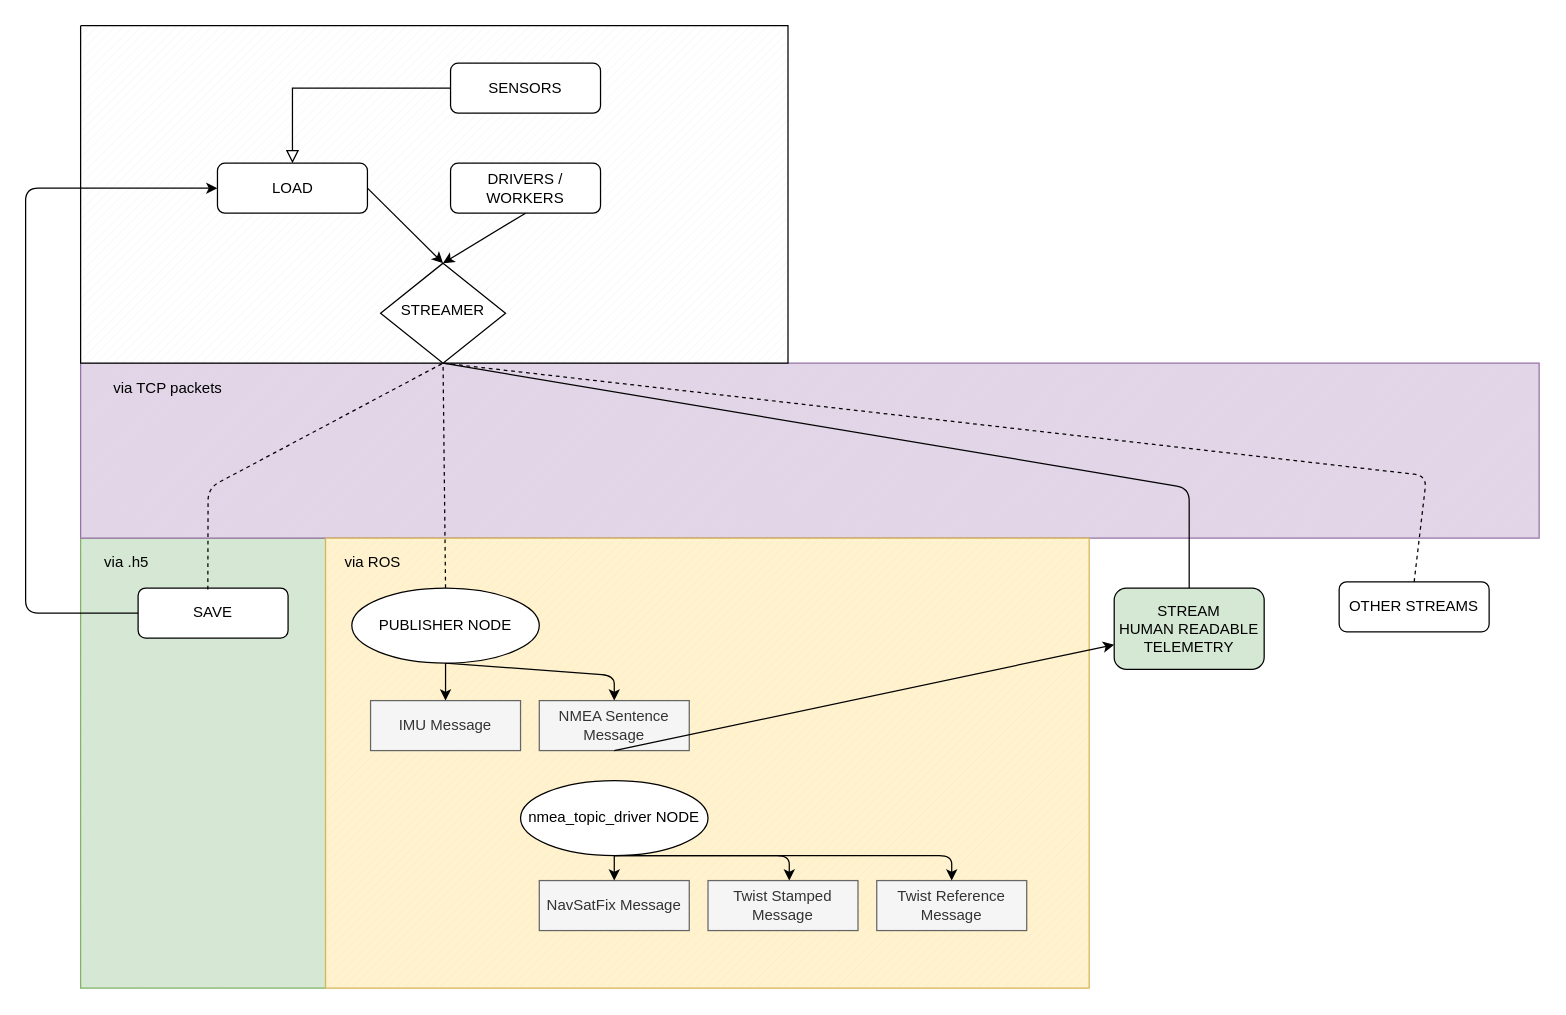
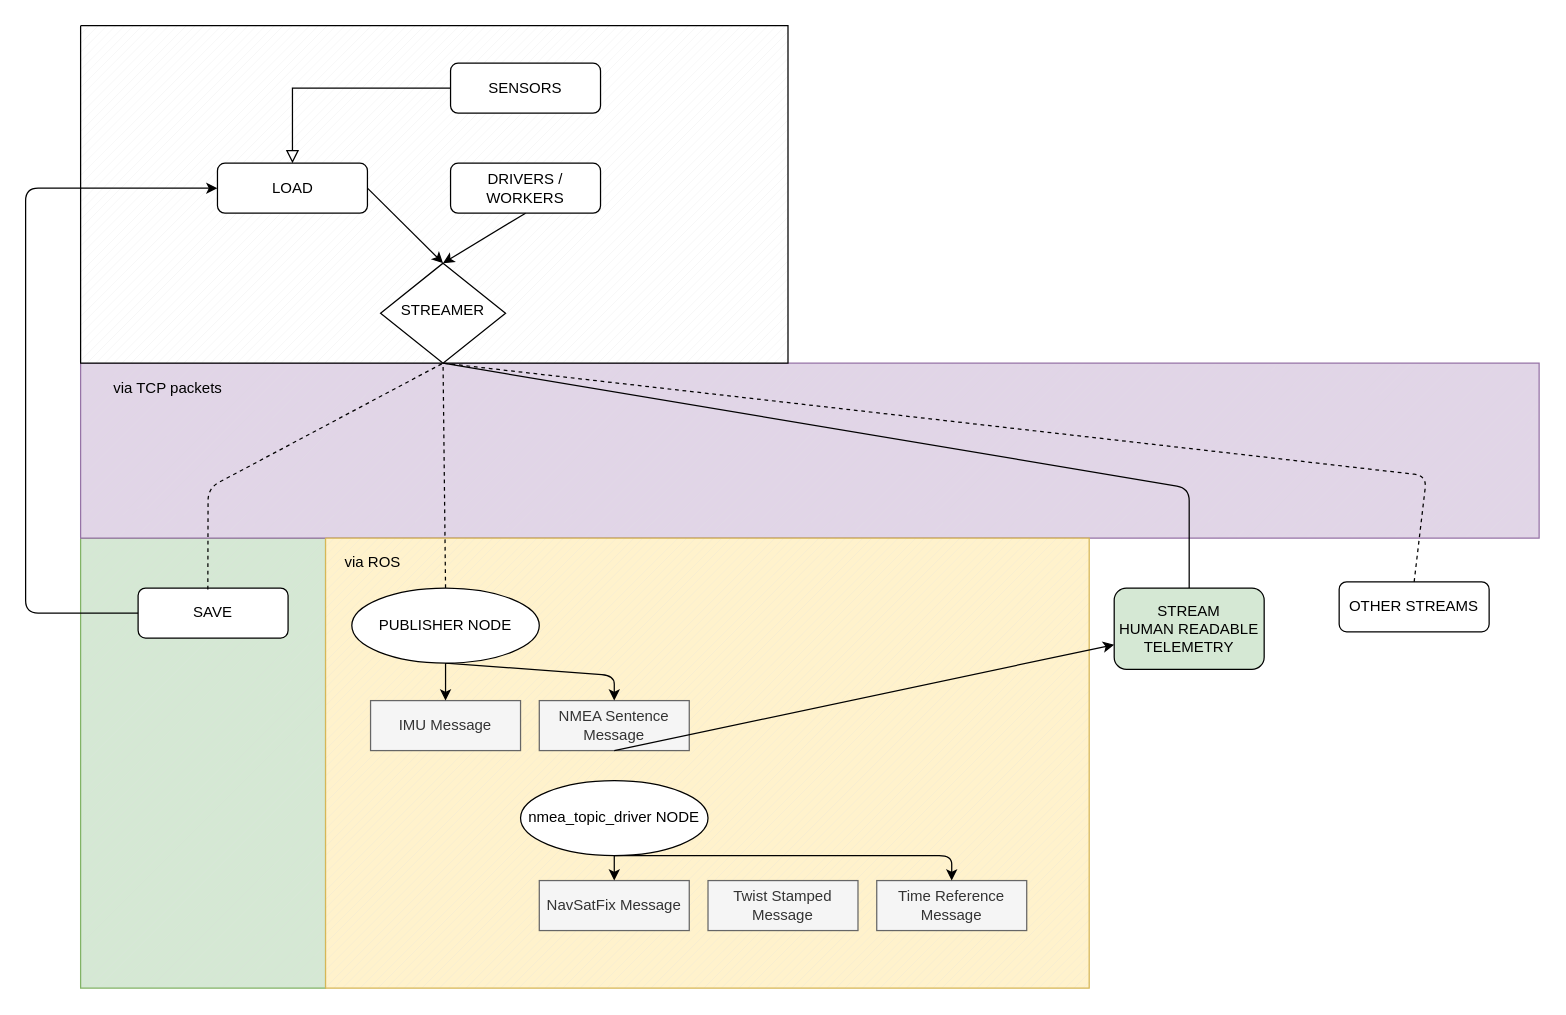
node "via .h5": removed
edge "nmea_topic_driver NODE" -> "Twist Stamped Message": removed
node "Twist Reference Message": label "Twist Reference Message" -> "Time Reference Message"
